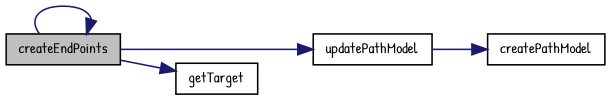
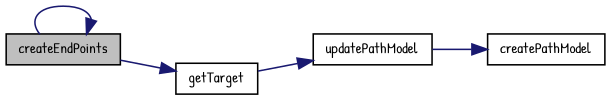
edge "createEndPoints" -> "updatePathModel": now "getTarget" -> "updatePathModel"
